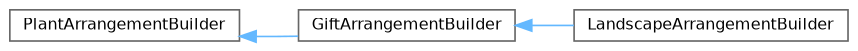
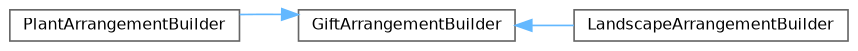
edge "GiftArrangementBuilder" -> "PlantArrangementBuilder": reversed
